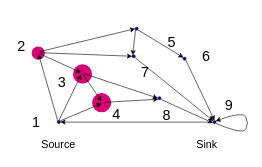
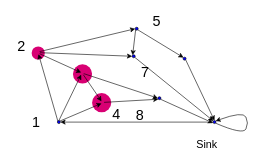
node "5": moved (172, 42) -> (157, 21)
node "6": removed
node "3": removed
node "9": removed
node "8": moved (167, 116) -> (140, 116)
node "Source": removed
